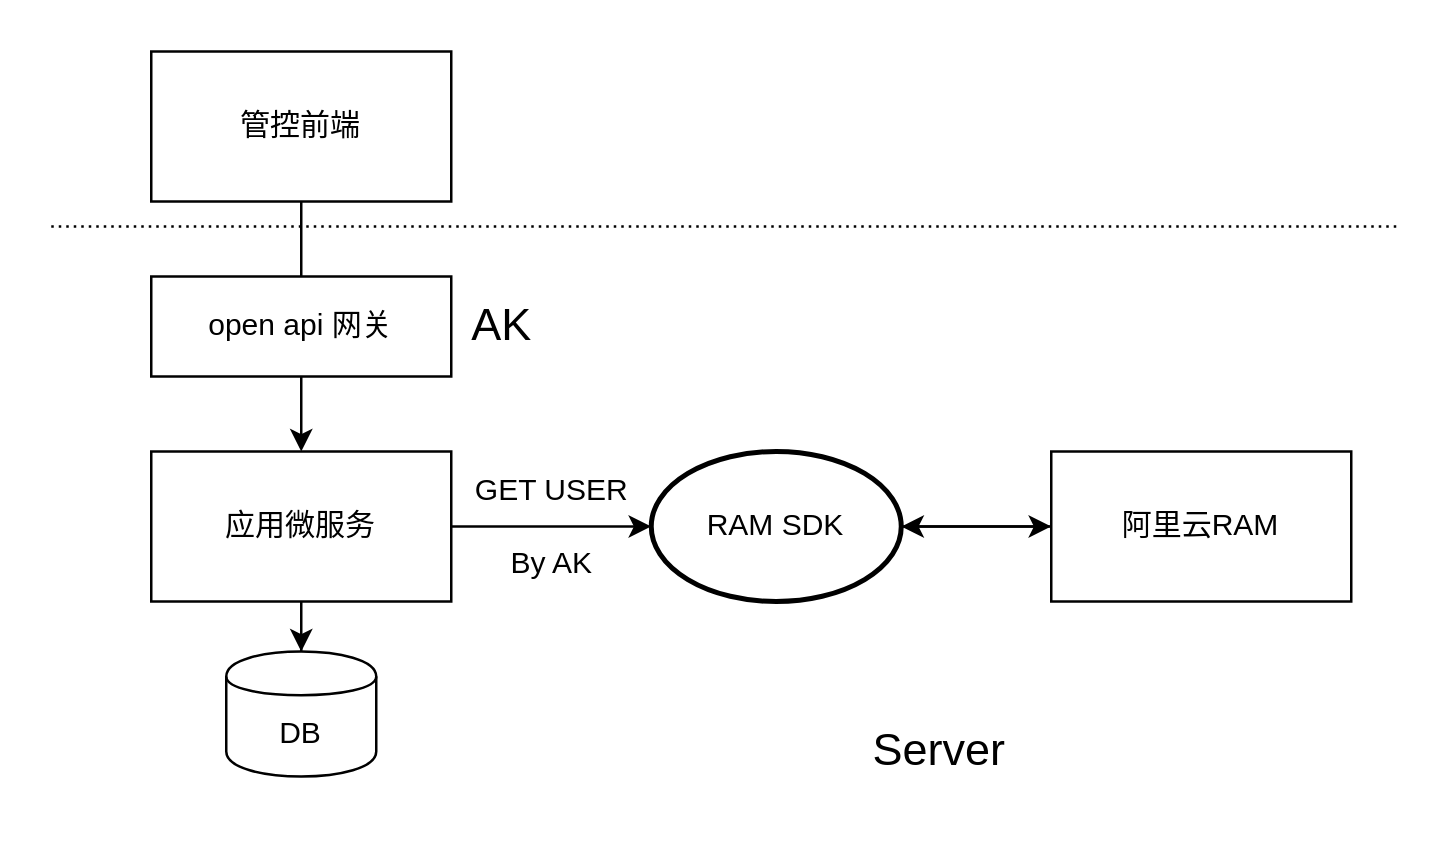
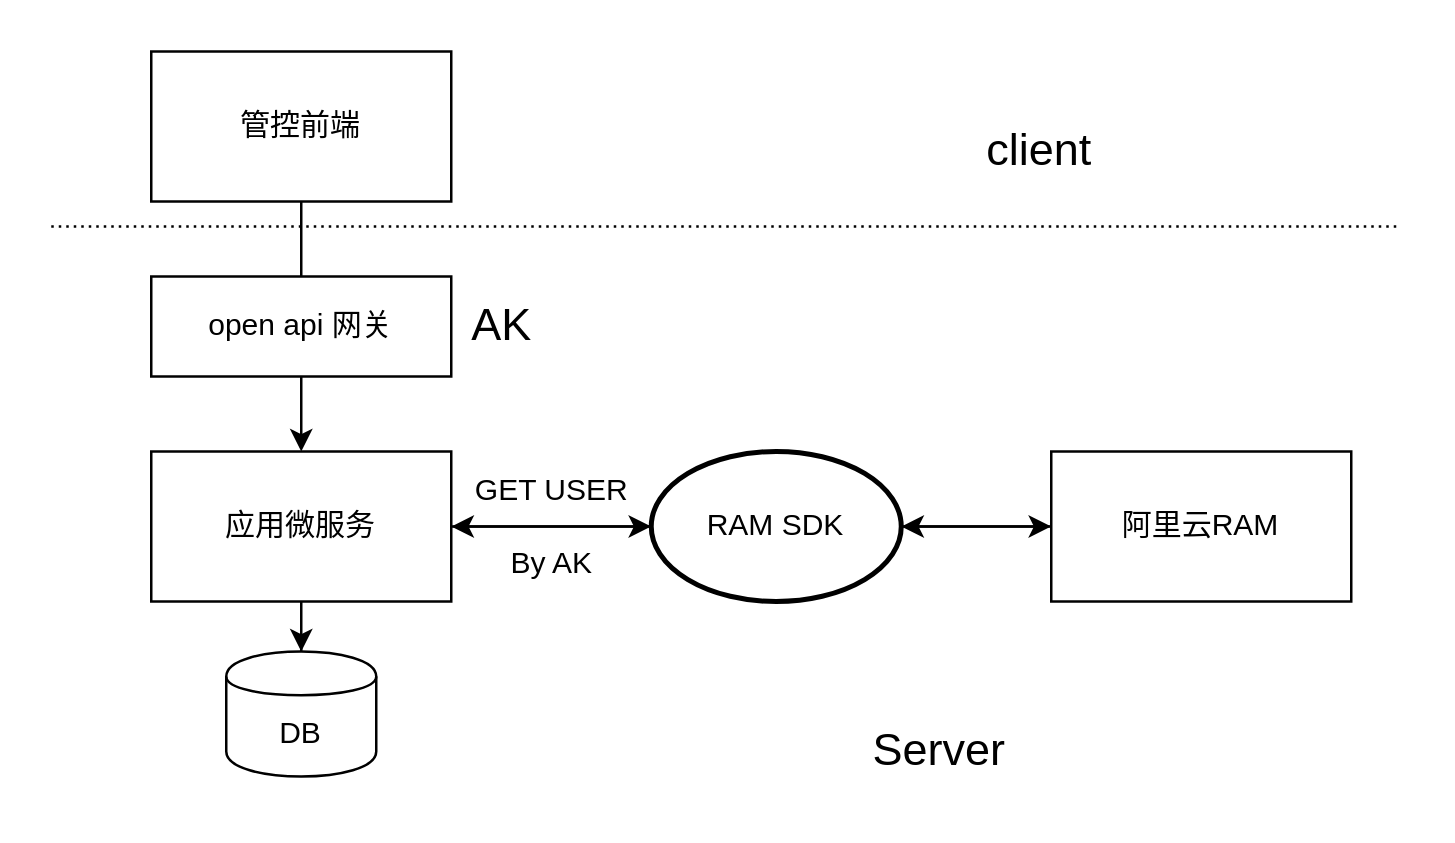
node "client": added
edge "RAM SDK" -> "应用微服务": added
